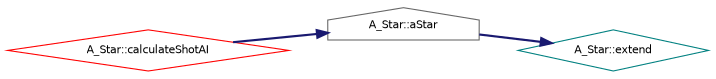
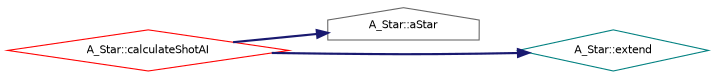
edge "A_Star::aStar" -> "A_Star::extend": now "A_Star::calculateShotAI" -> "A_Star::extend"
